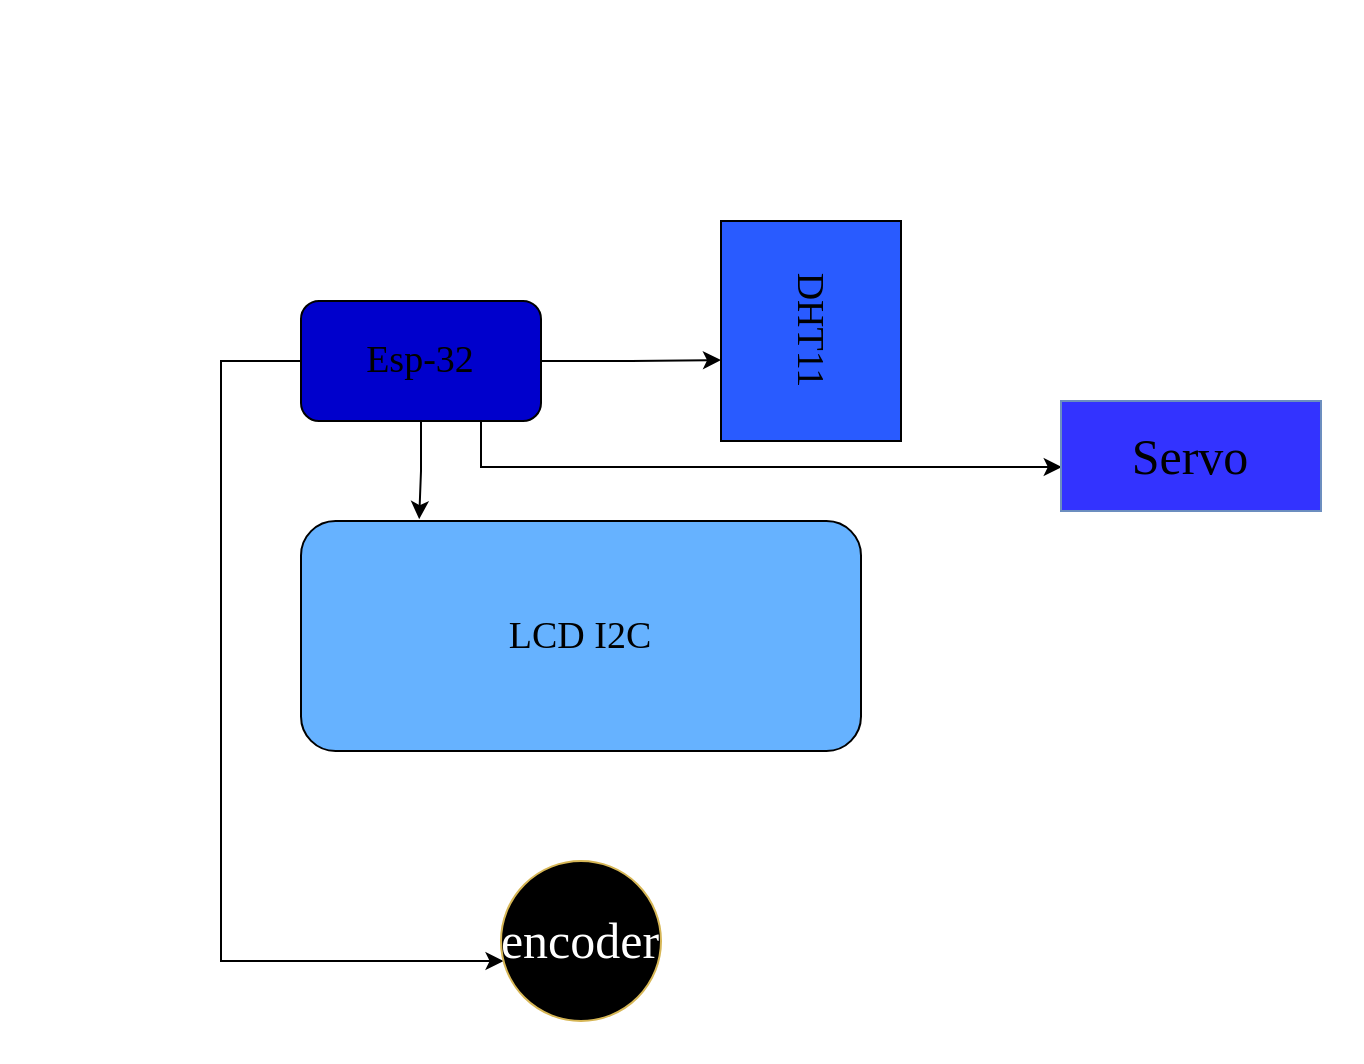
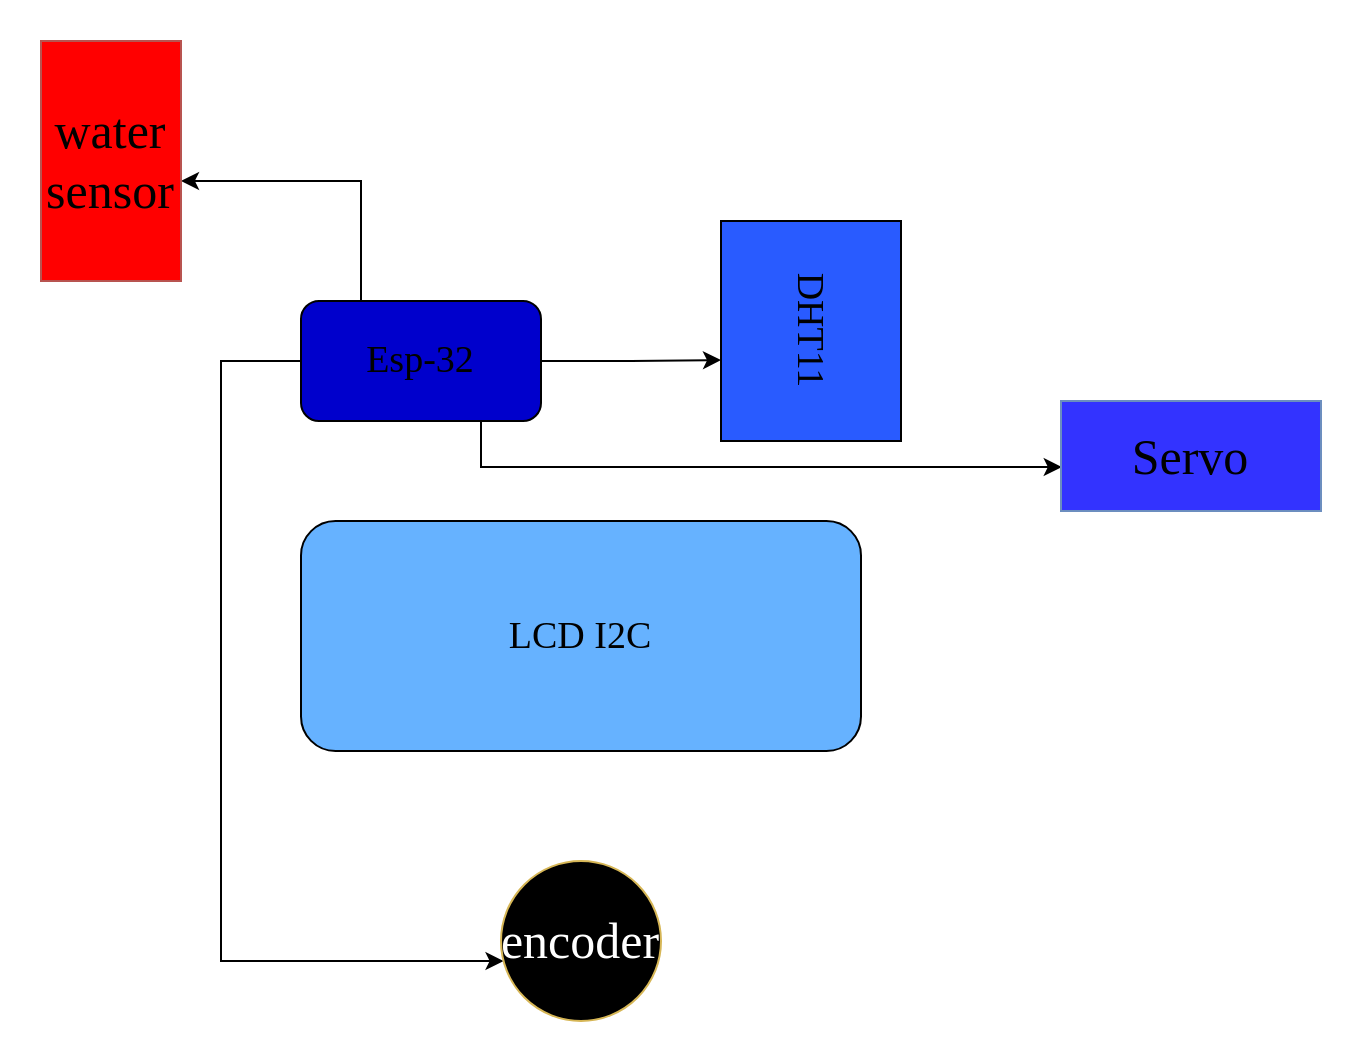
node "water sensor": added
edge "Esp-32" -> "water sensor": added
edge "Esp-32" -> "LCD I2C": removed
